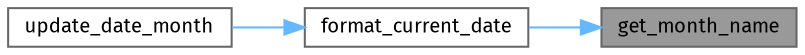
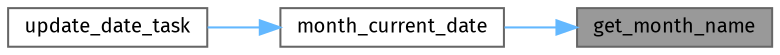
node "update_date_month": label "update_date_month" -> "update_date_task"
node "format_current_date": label "format_current_date" -> "month_current_date"
